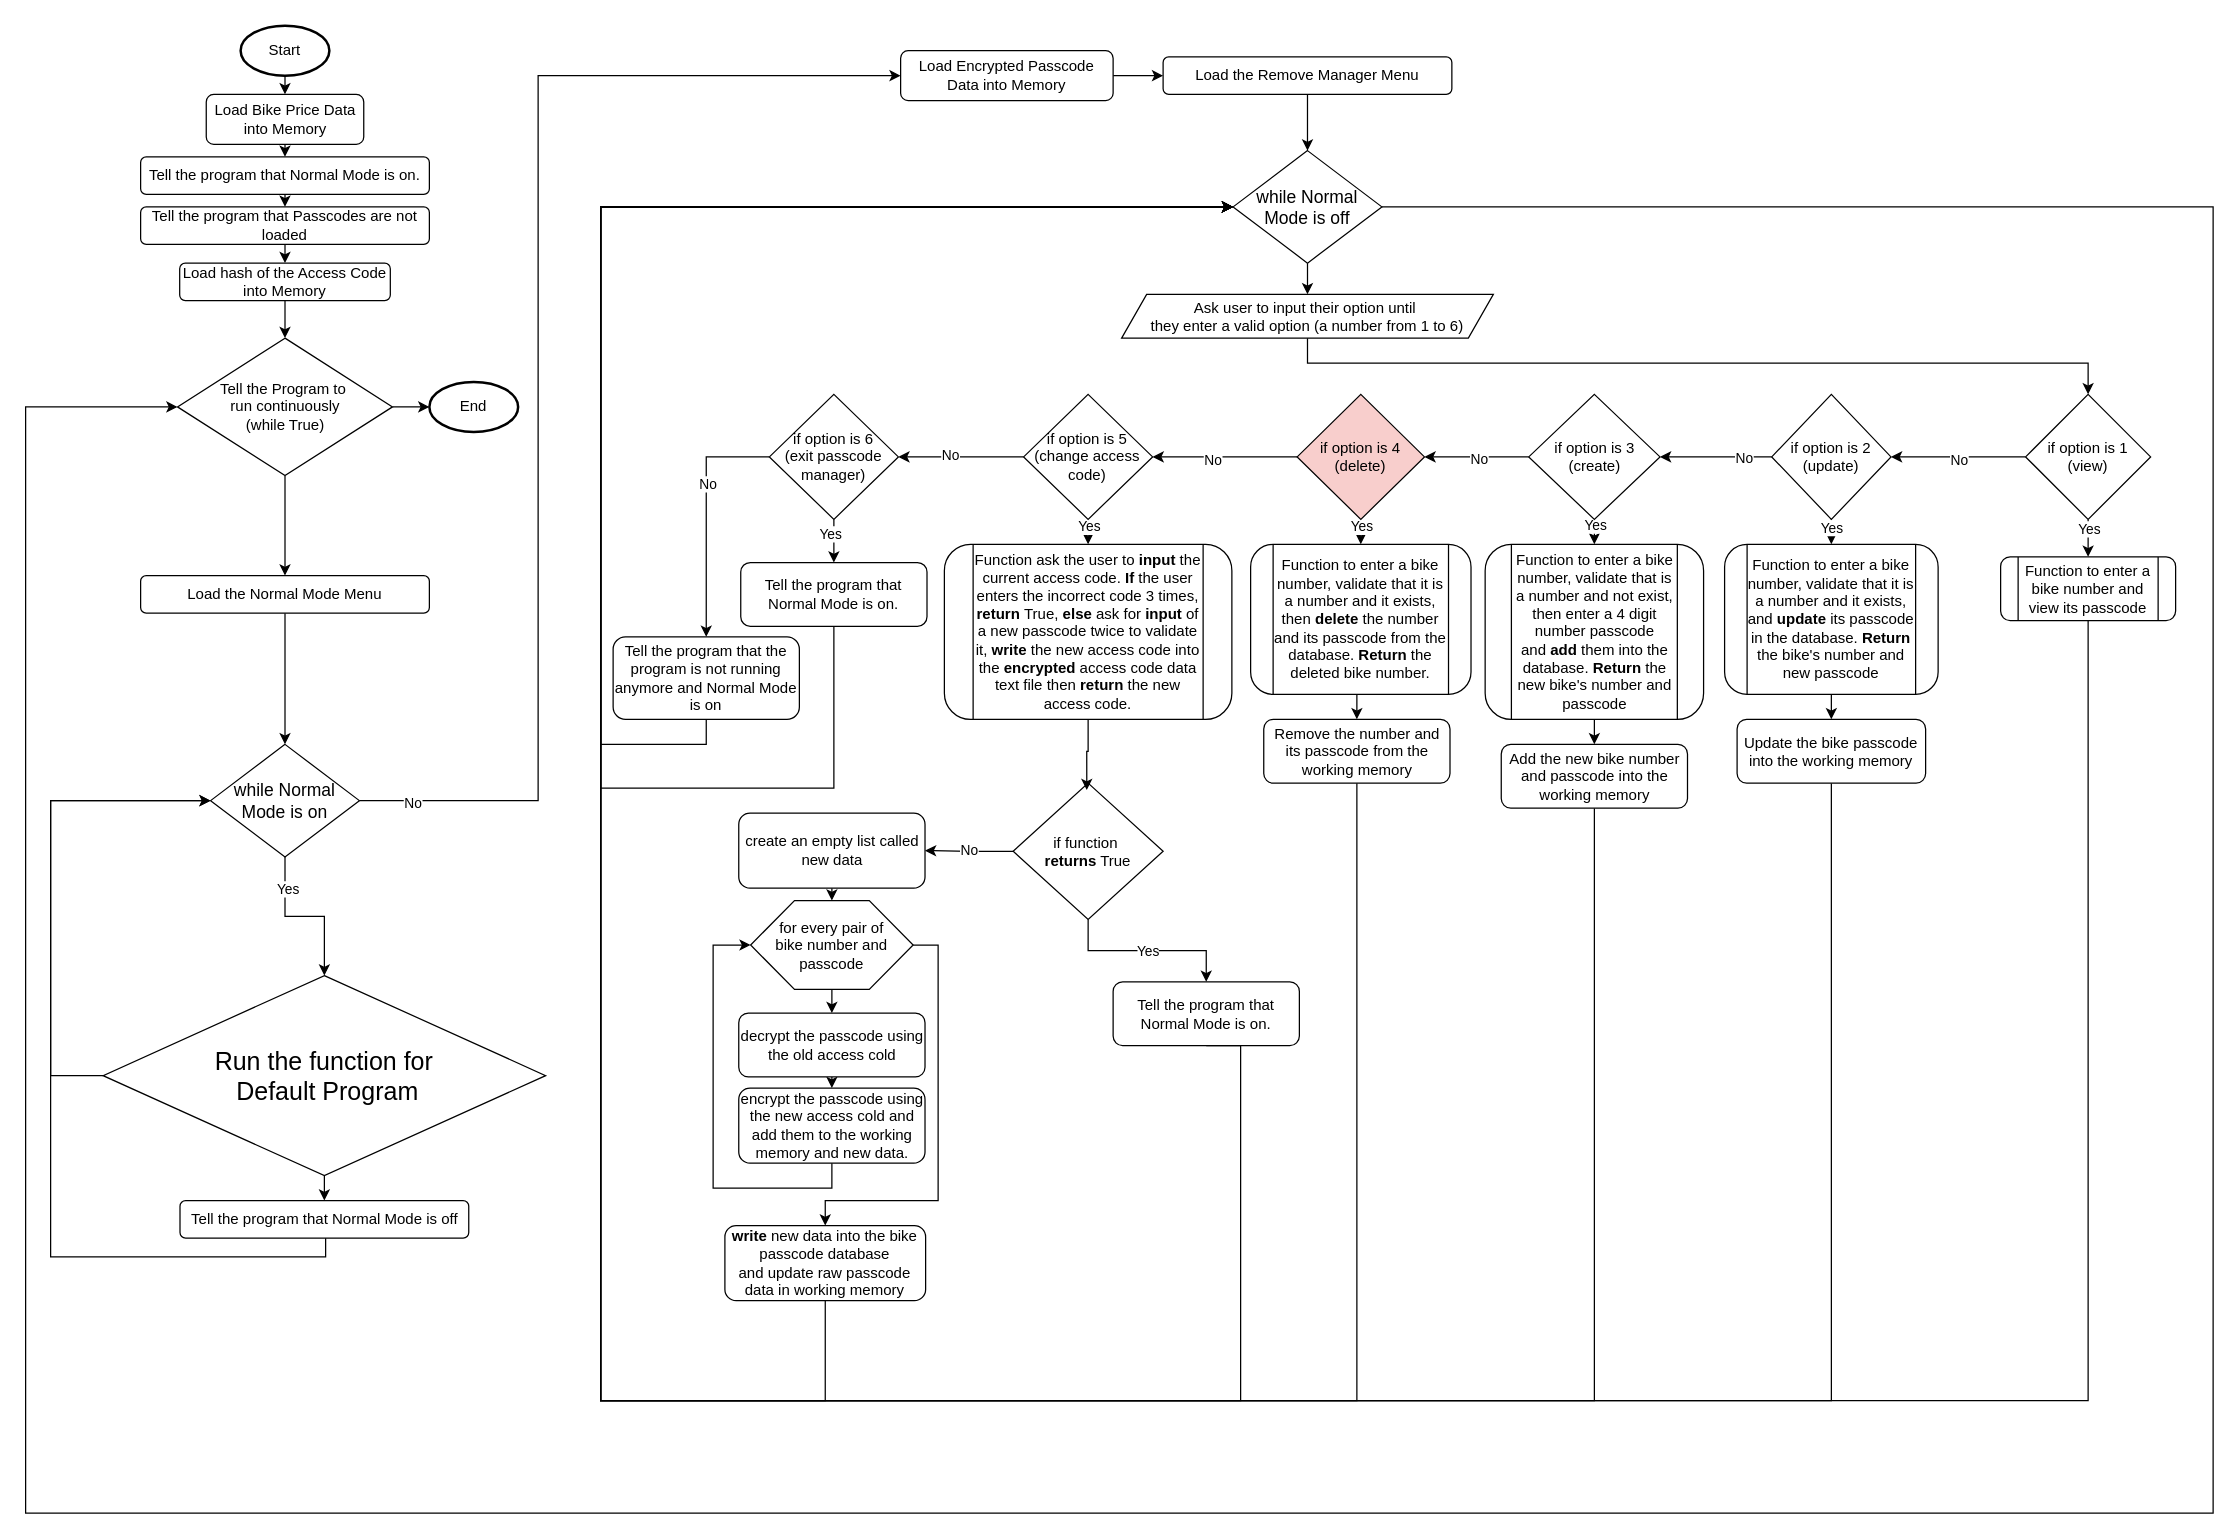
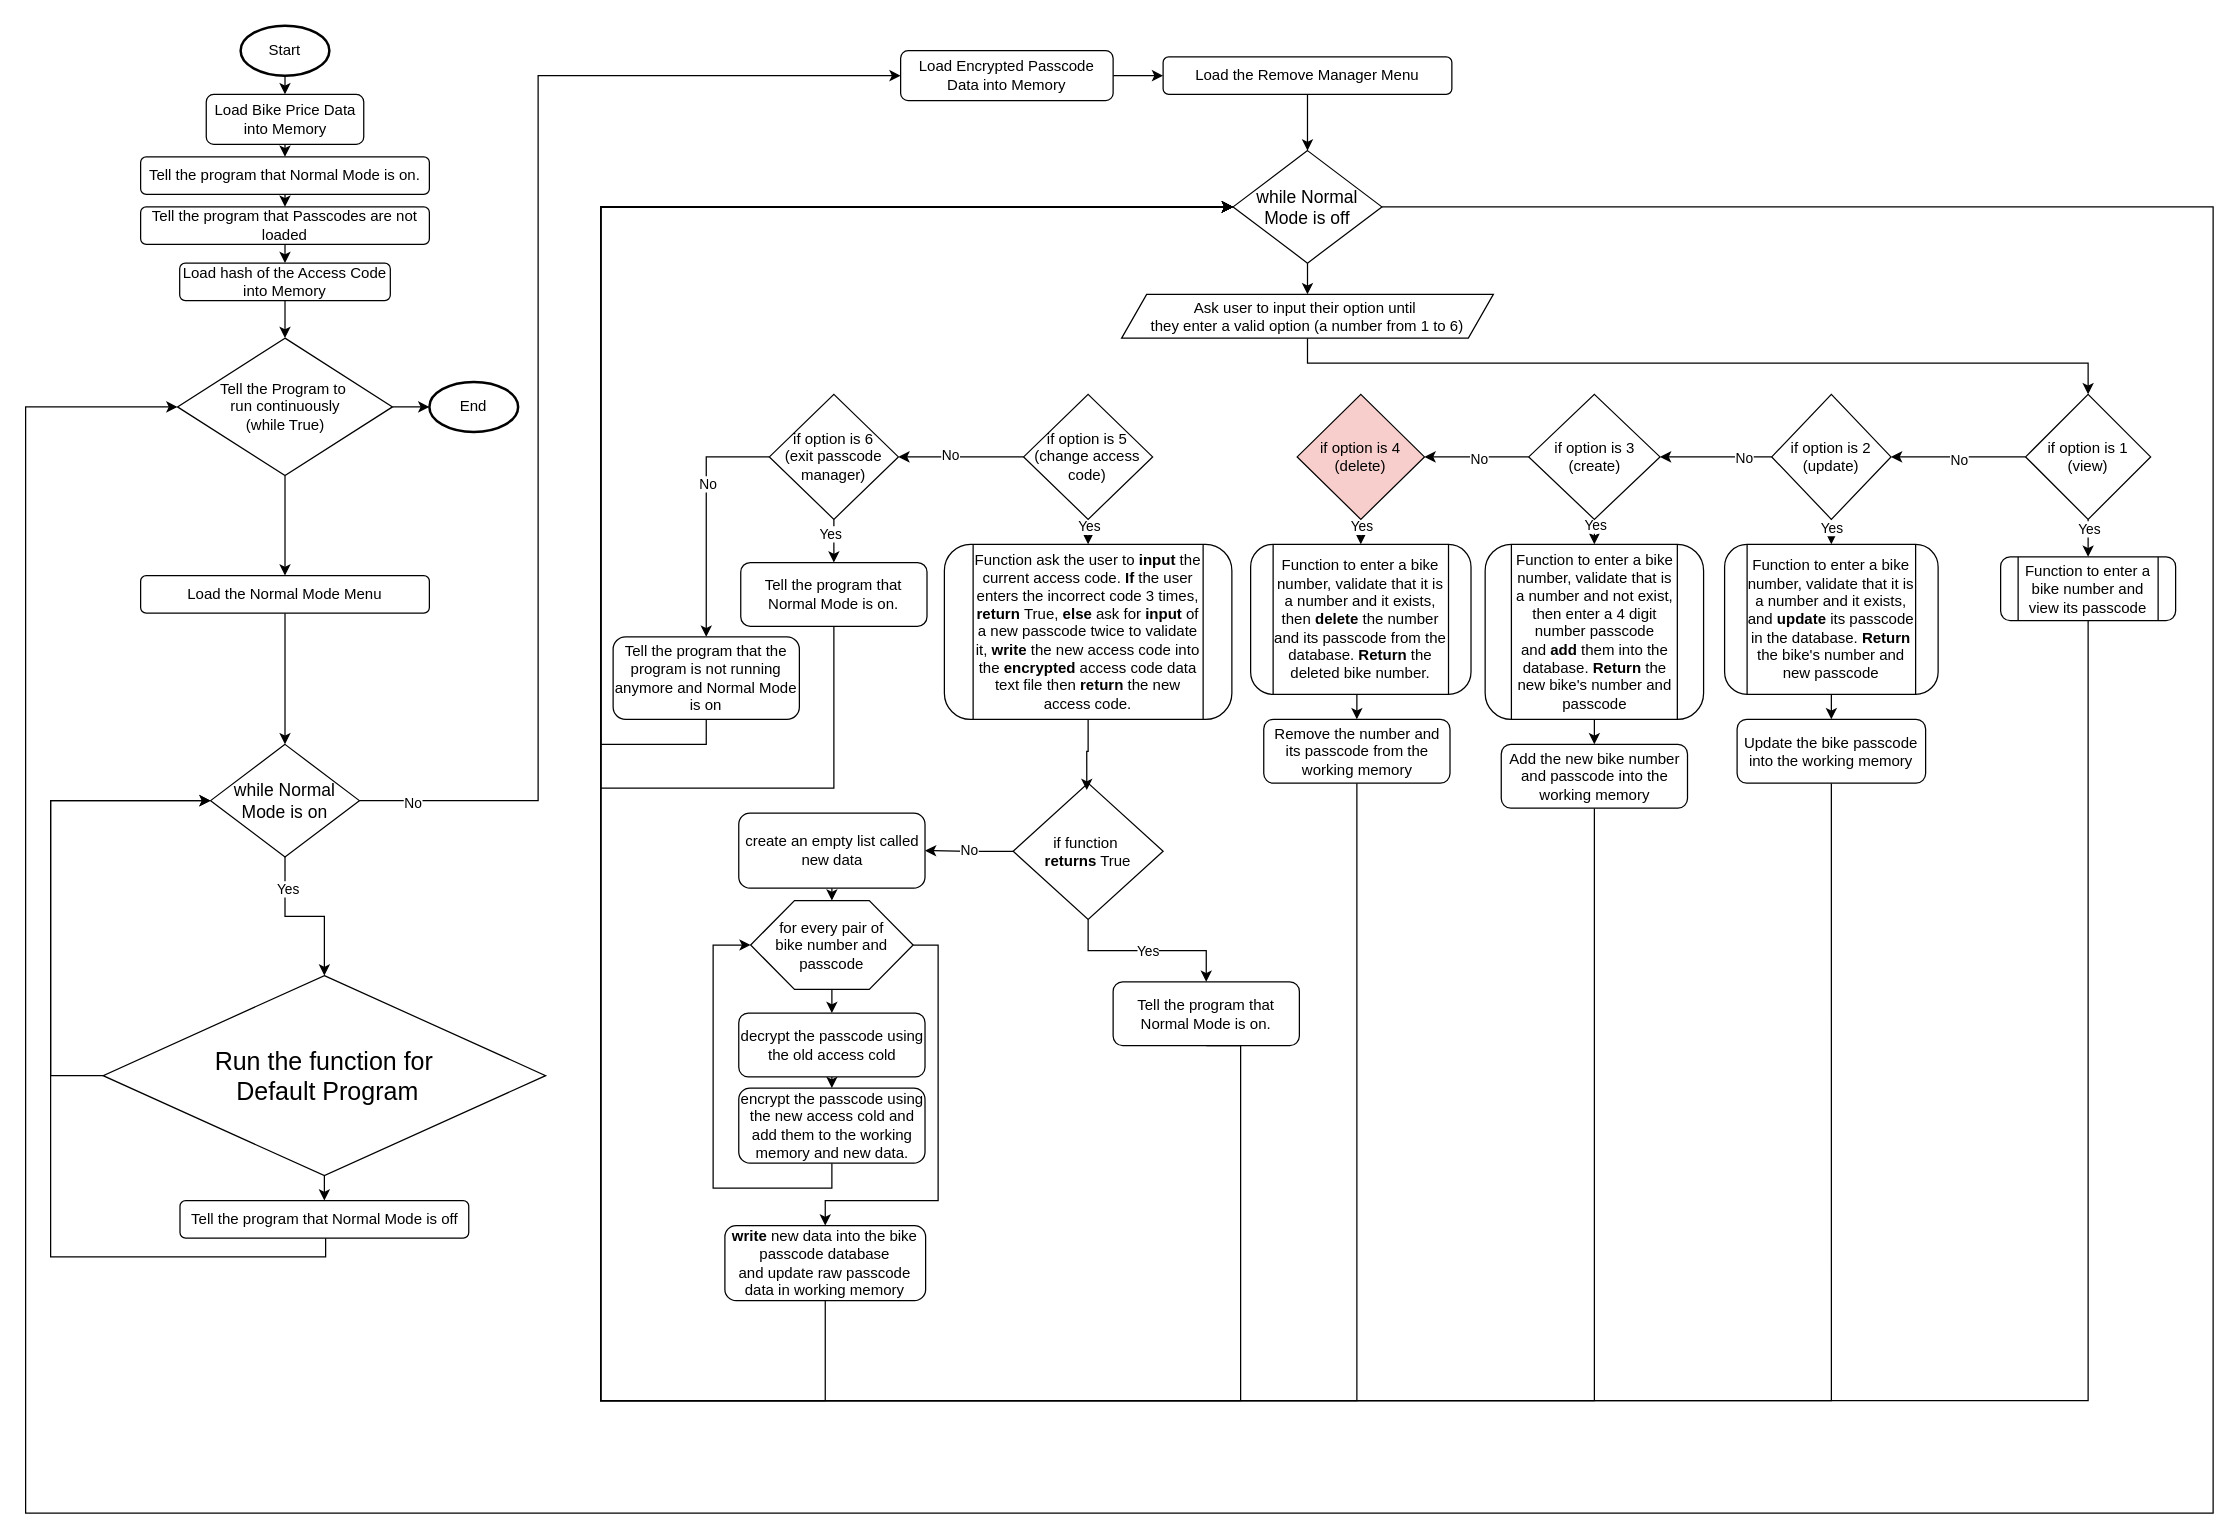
edge "if option is 4 (delete)" -> "if option is 5 (change access code)": removed, label "No"
